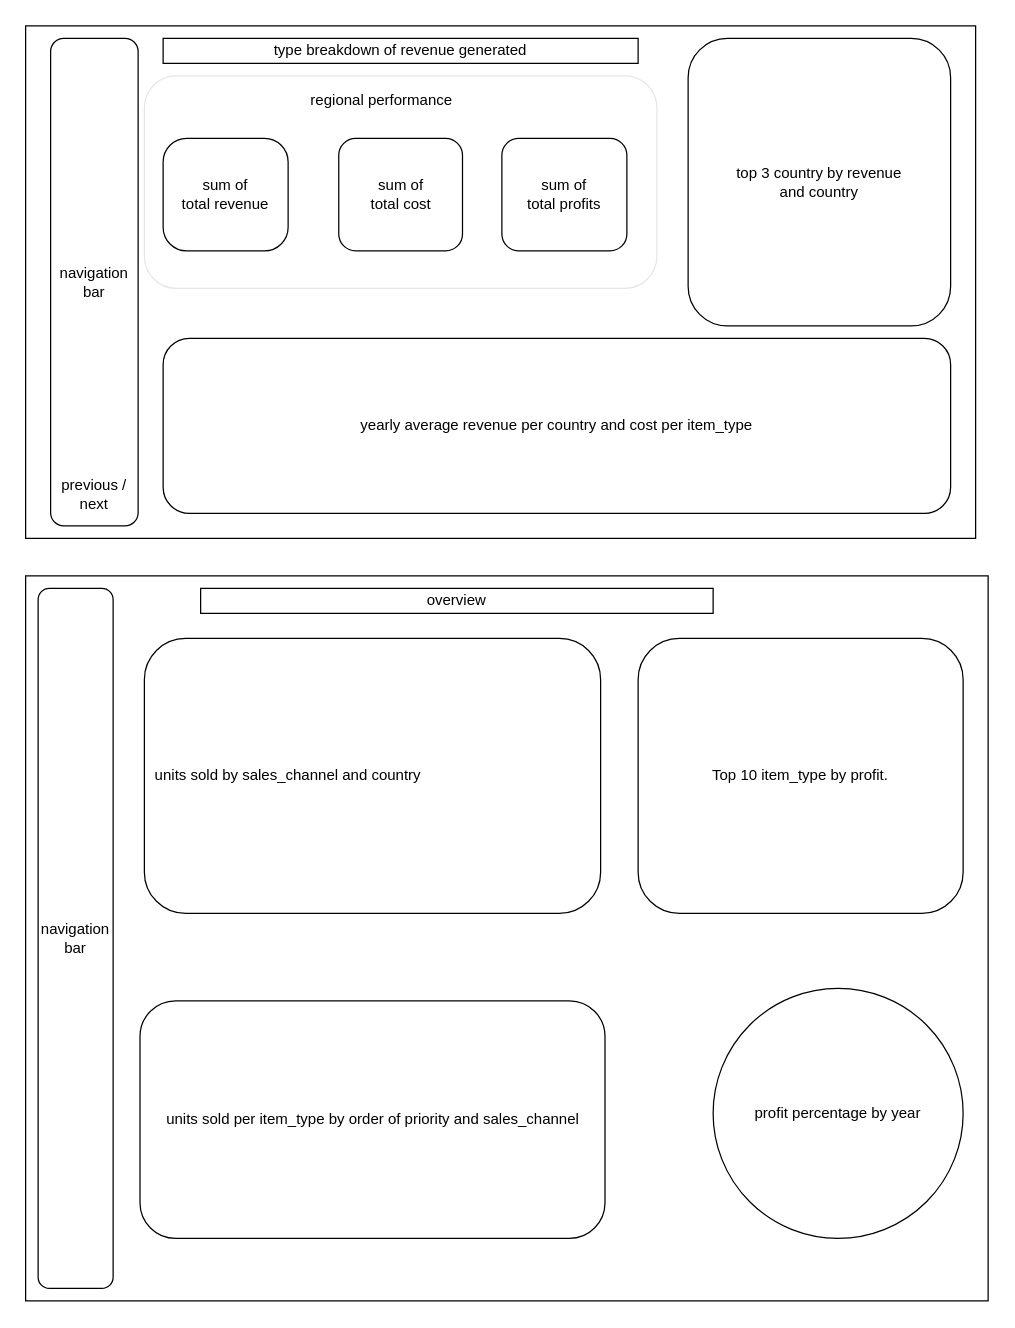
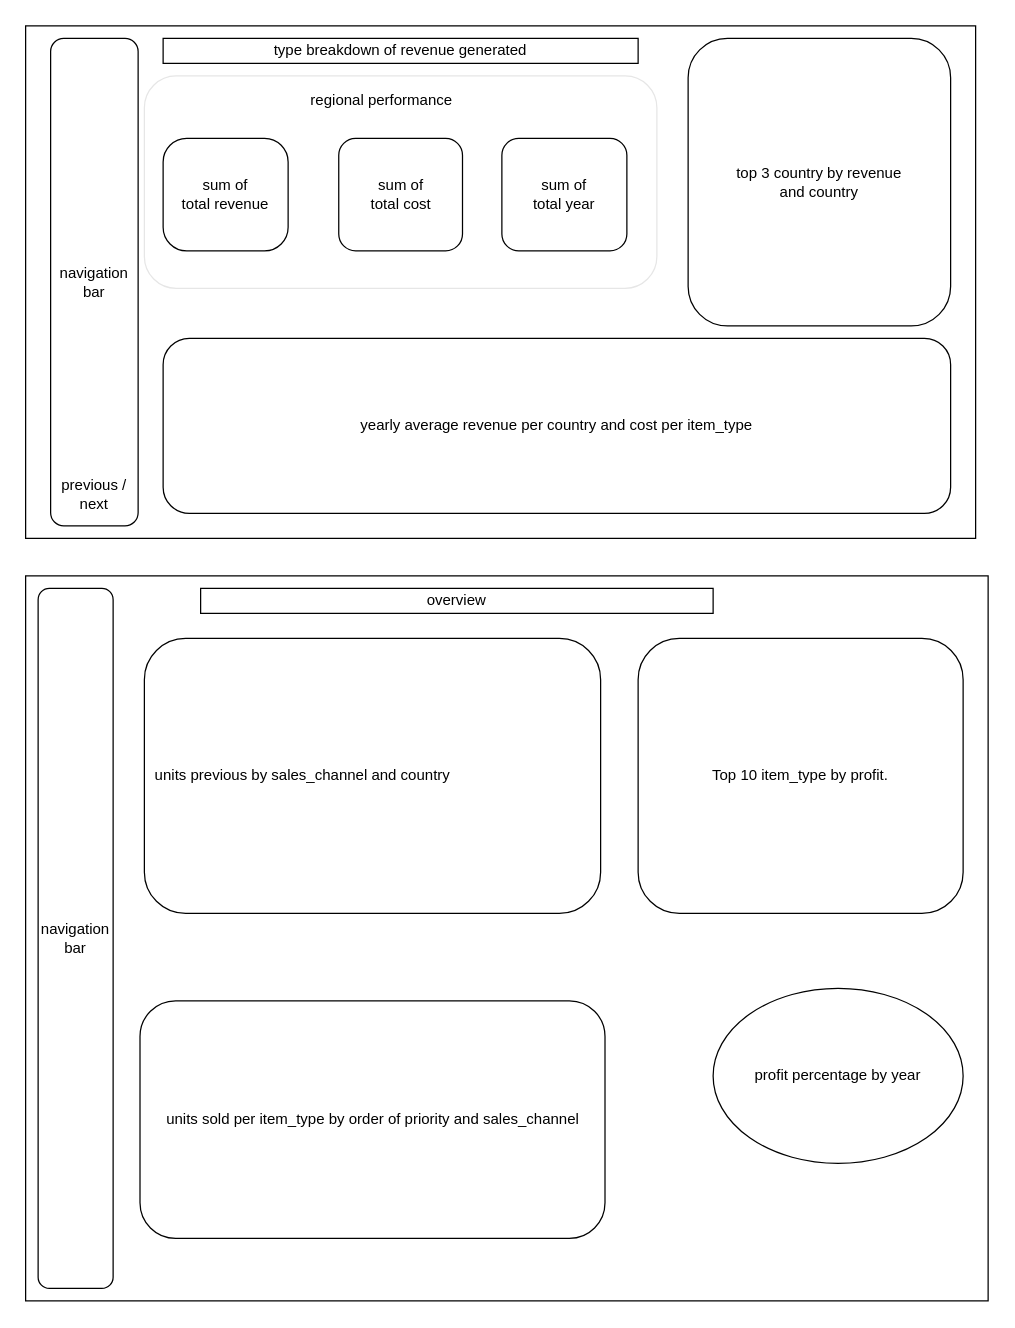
node "sum of total profits": label "sum of total profits" -> "sum of total year"
node "units sold by sales_channel and country": label "units sold by sales_channel and country" -> "units previous by sales_channel and country"
node "profit percentage by year": size 250x250 -> 250x175
